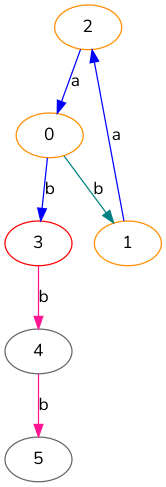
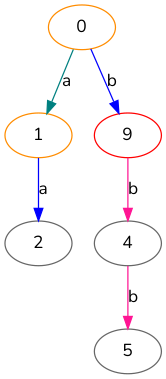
node "2": color darkorange -> gray40
edge "2" -> "0": removed, label "a"
edge "0" -> "1": label "b" -> "a"
node "3": label "3" -> "9"
